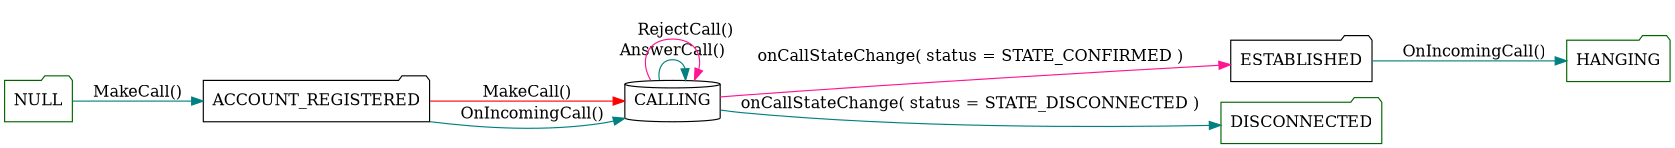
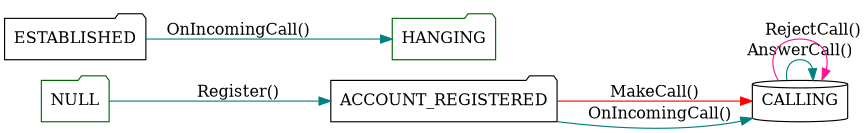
edge "CALLING" -> "ESTABLISHED": removed, label "onCallStateChange( status = STATE_CONFIRMED )"
edge "NULL" -> "ACCOUNT_REGISTERED": label "MakeCall()" -> "Register()"
node "DISCONNECTED": removed
